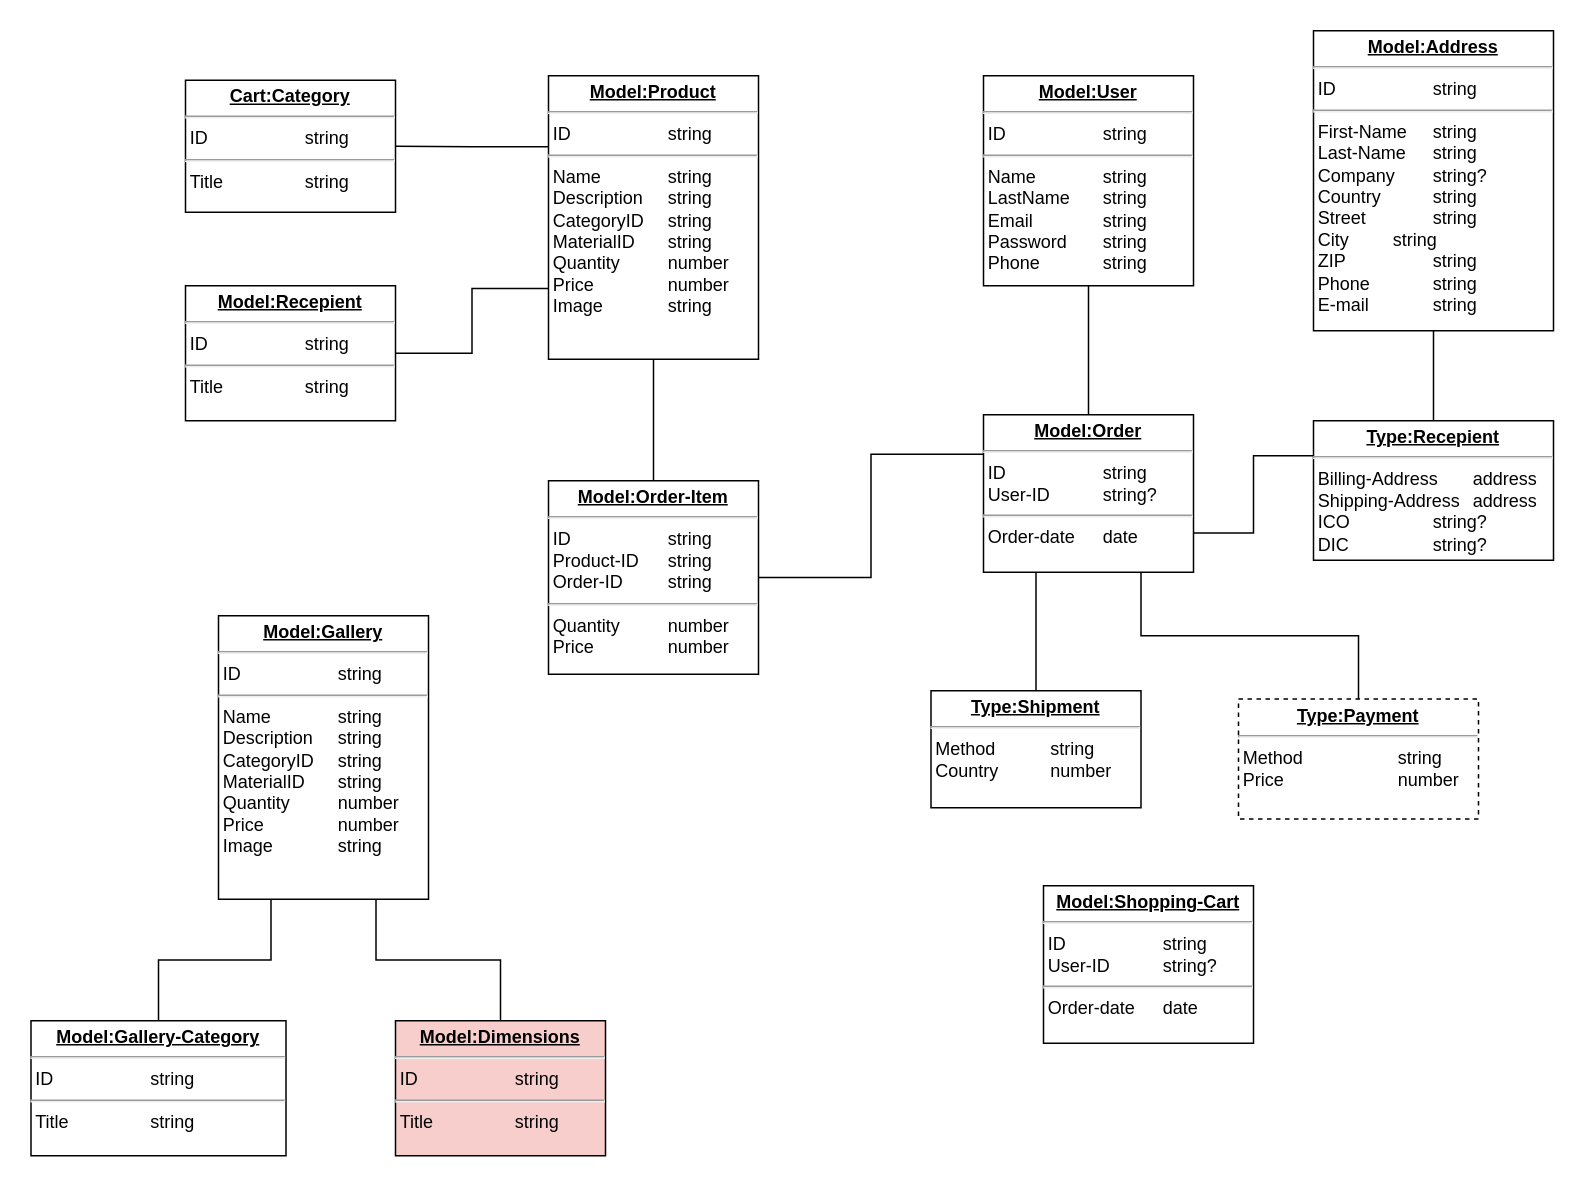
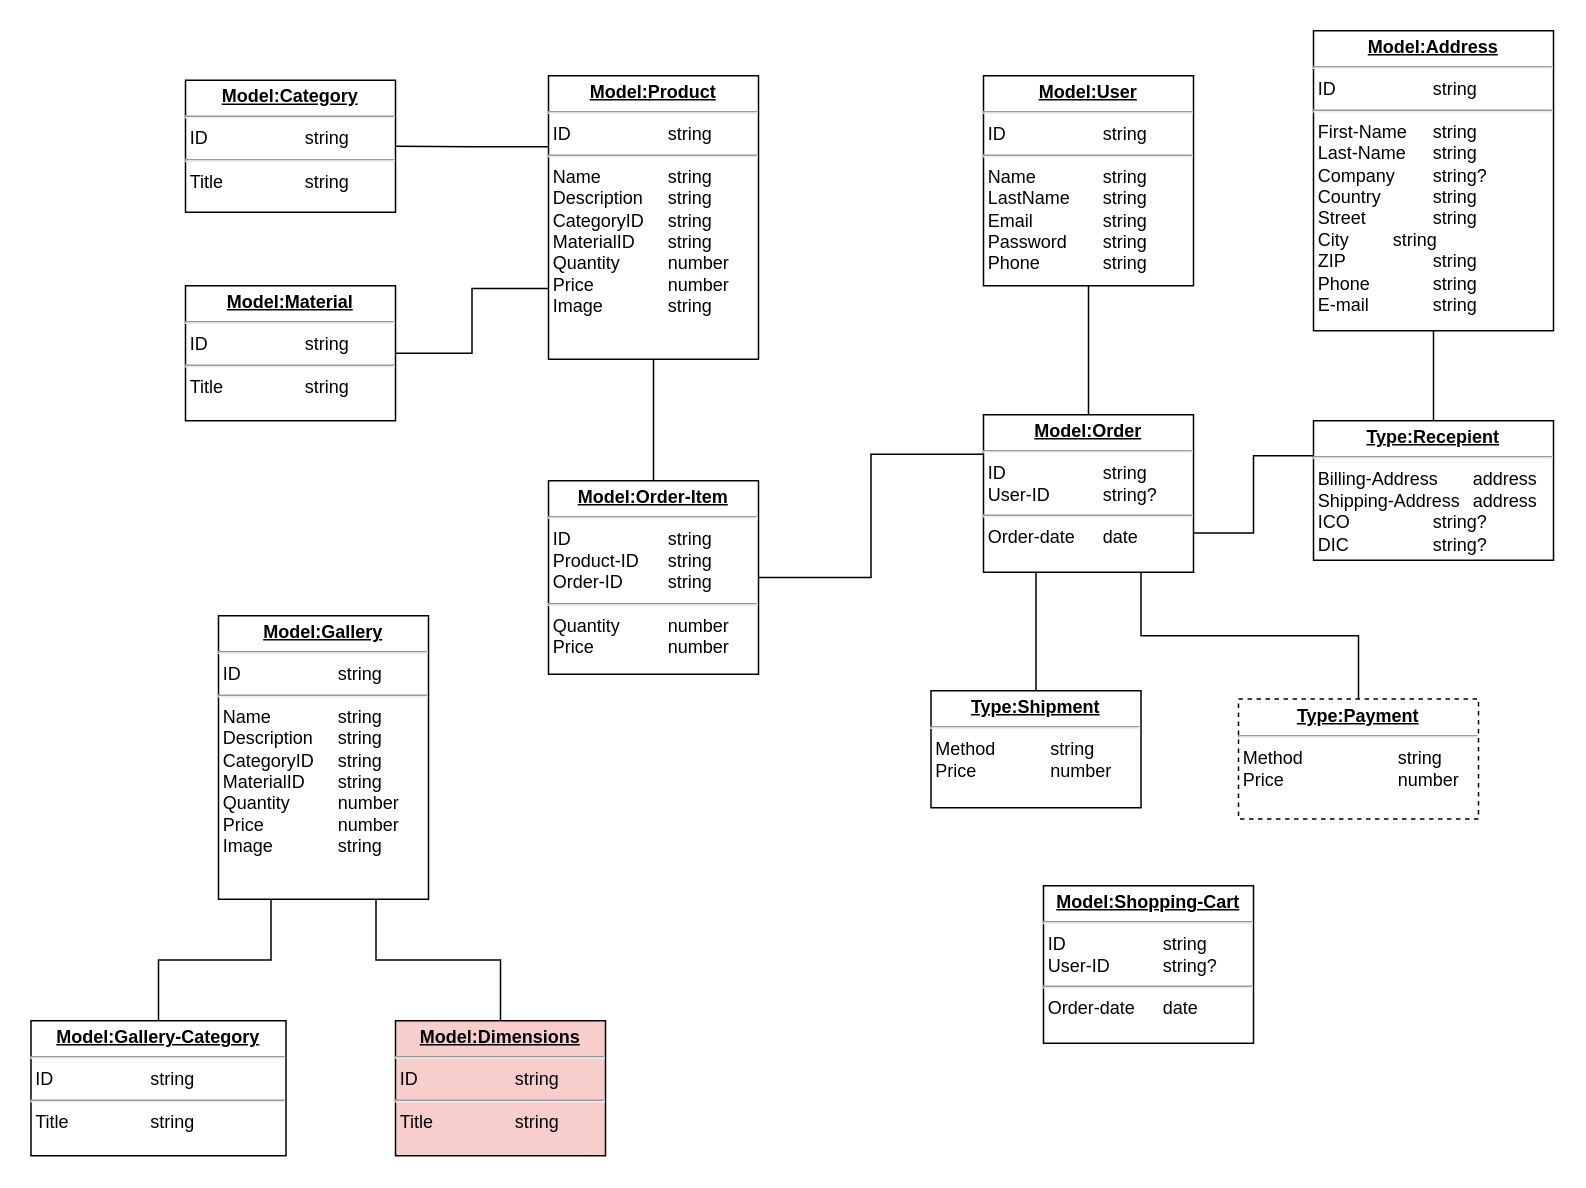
node "Cart:Category ID string Title string": label "Cart:Category ID string Title string" -> "Model:Category ID string Title string"
node "Model:Recepient ID string Title string": label "Model:Recepient ID string Title string" -> "Model:Material ID string Title string"
node "Type:Shipment Method string Country number": label "Type:Shipment Method string Country number" -> "Type:Shipment Method string Price number"
